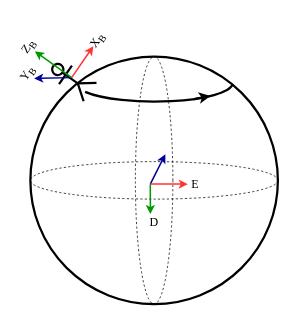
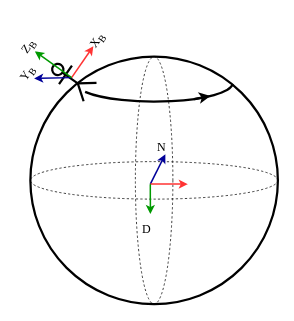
node "N": added
node "E": removed
node "D": moved (154, 222) -> (147, 229)
